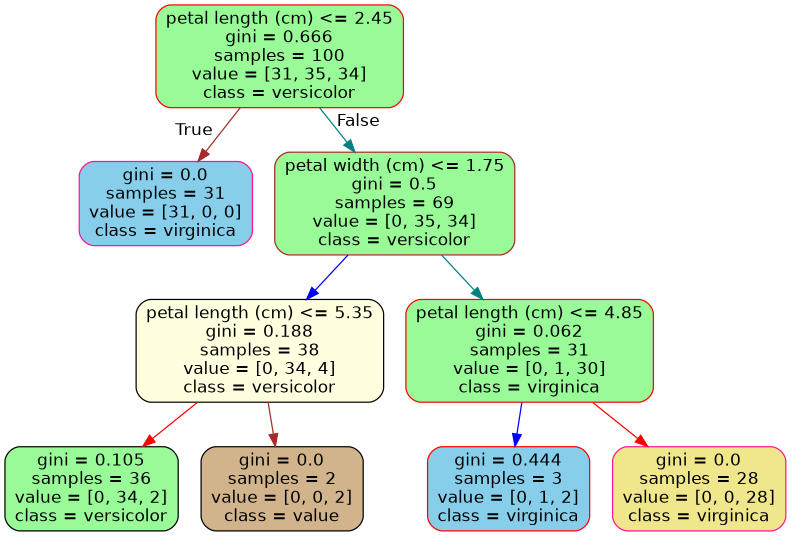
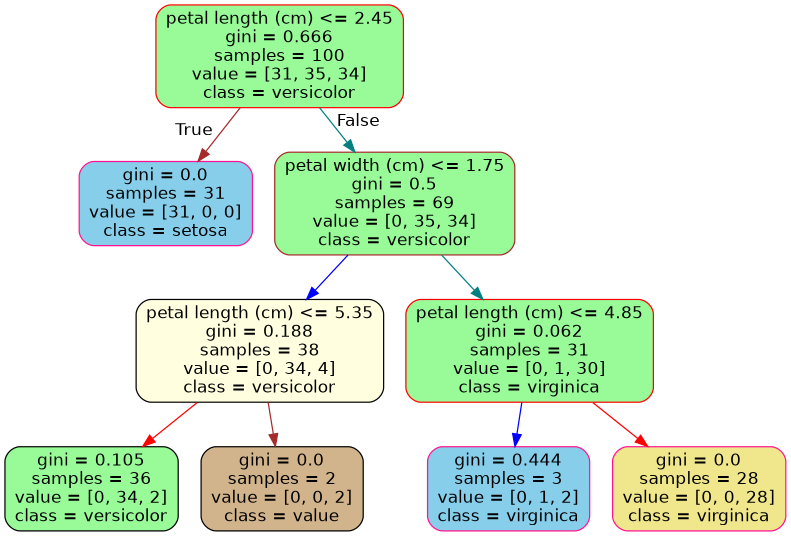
node "gini = 0.0 samples = 31 value = [31, 0, 0] class = virginica": label "gini = 0.0 samples = 31 value = [31, 0, 0] class = virginica" -> "gini = 0.0 samples = 31 value = [31, 0, 0] class = setosa"
node "gini = 0.444 samples = 3 value = [0, 1, 2] class = virginica": color red -> deeppink
